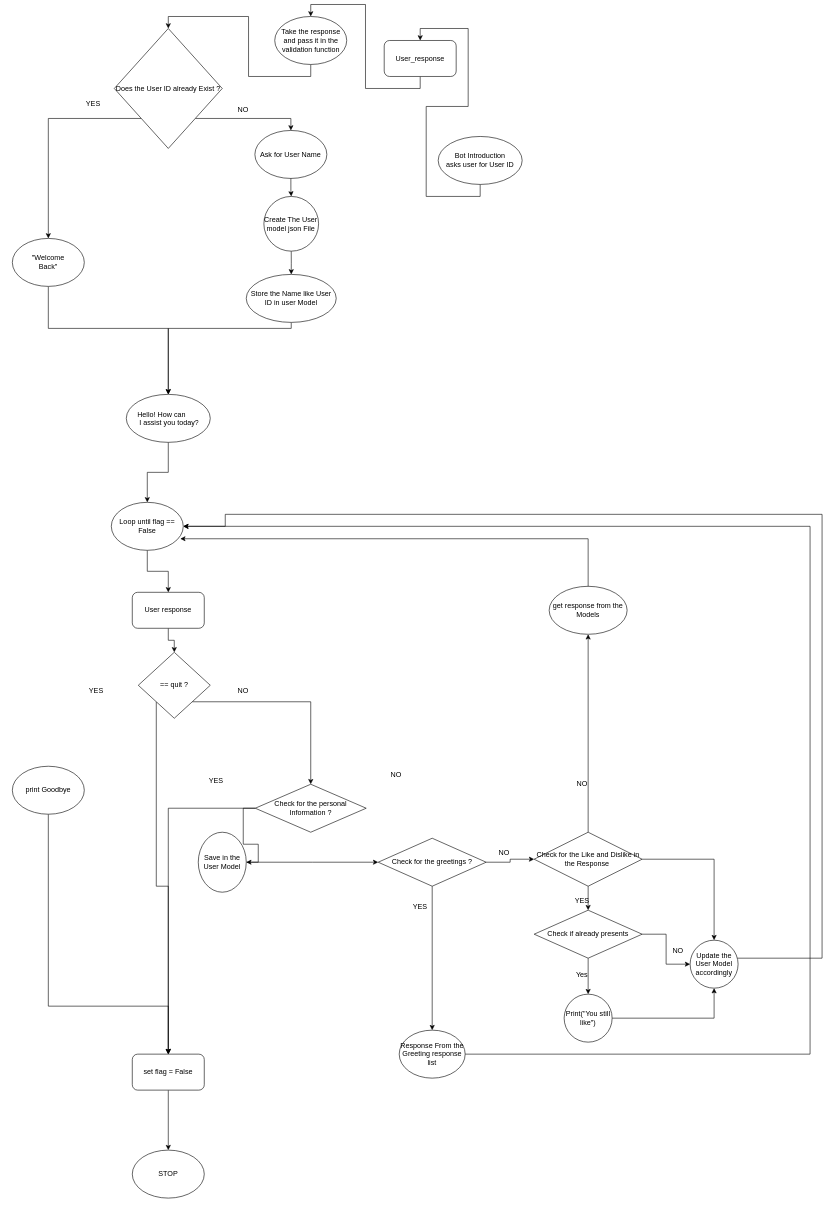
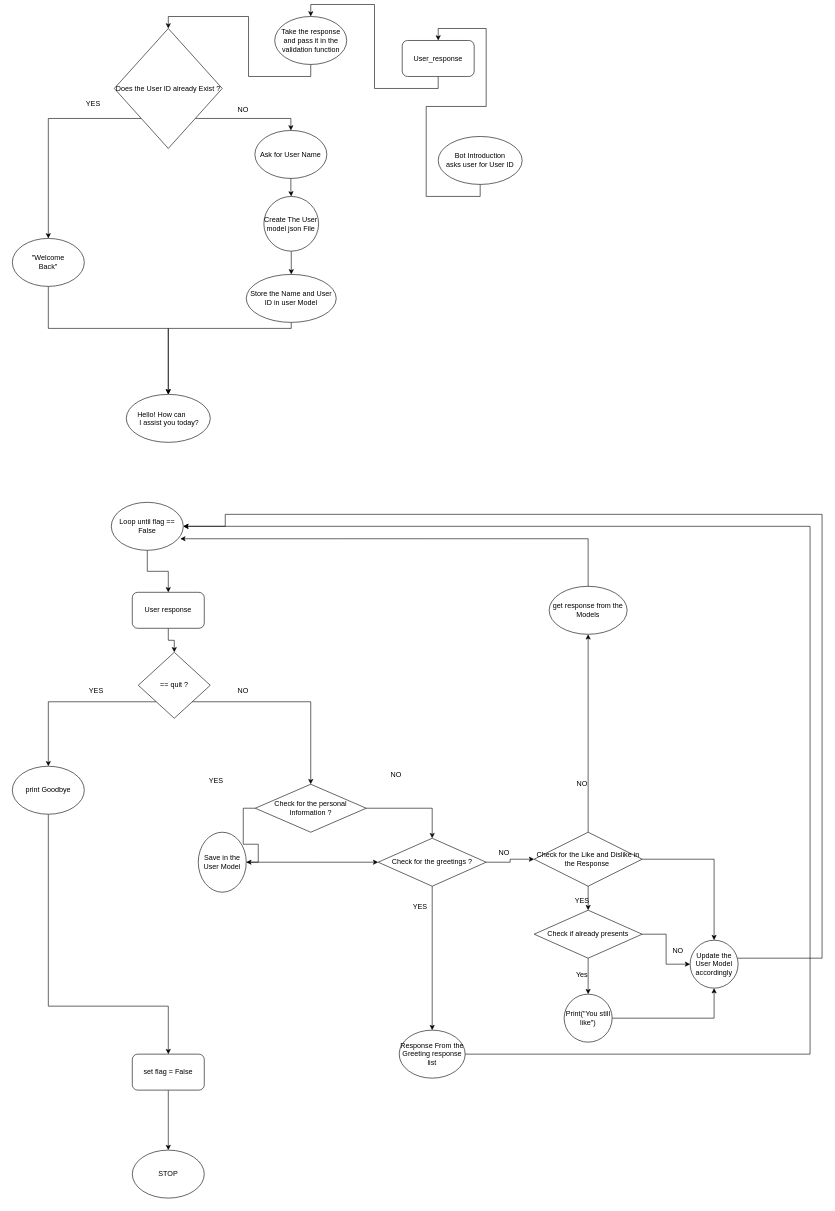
node "User_response": moved (420, 59) -> (438, 59)
node "Store the Name like User ID in user Model": label "Store the Name like User ID in user Model" -> "Store the Name and User ID in user Model"
edge "Hello! How can I assist you today?" -> "Loop until flag == False": removed
edge "== quit ?" -> "set flag = False": now "== quit ?" -> "print Goodbye"
edge "Check for the personal Information ?" -> "set flag = False": now "Check for the personal Information ?" -> "Check for the greetings ?"
